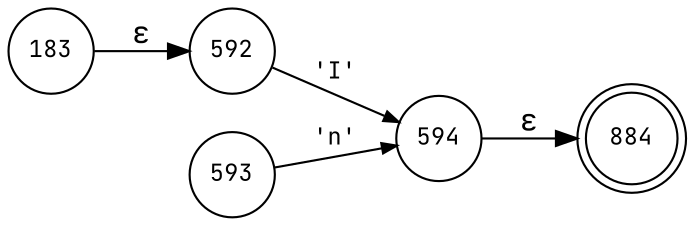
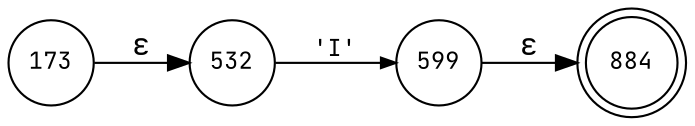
node "183": label "183" -> "173"
node "592": label "592" -> "532"
node "594": label "594" -> "599"
node "593": removed
